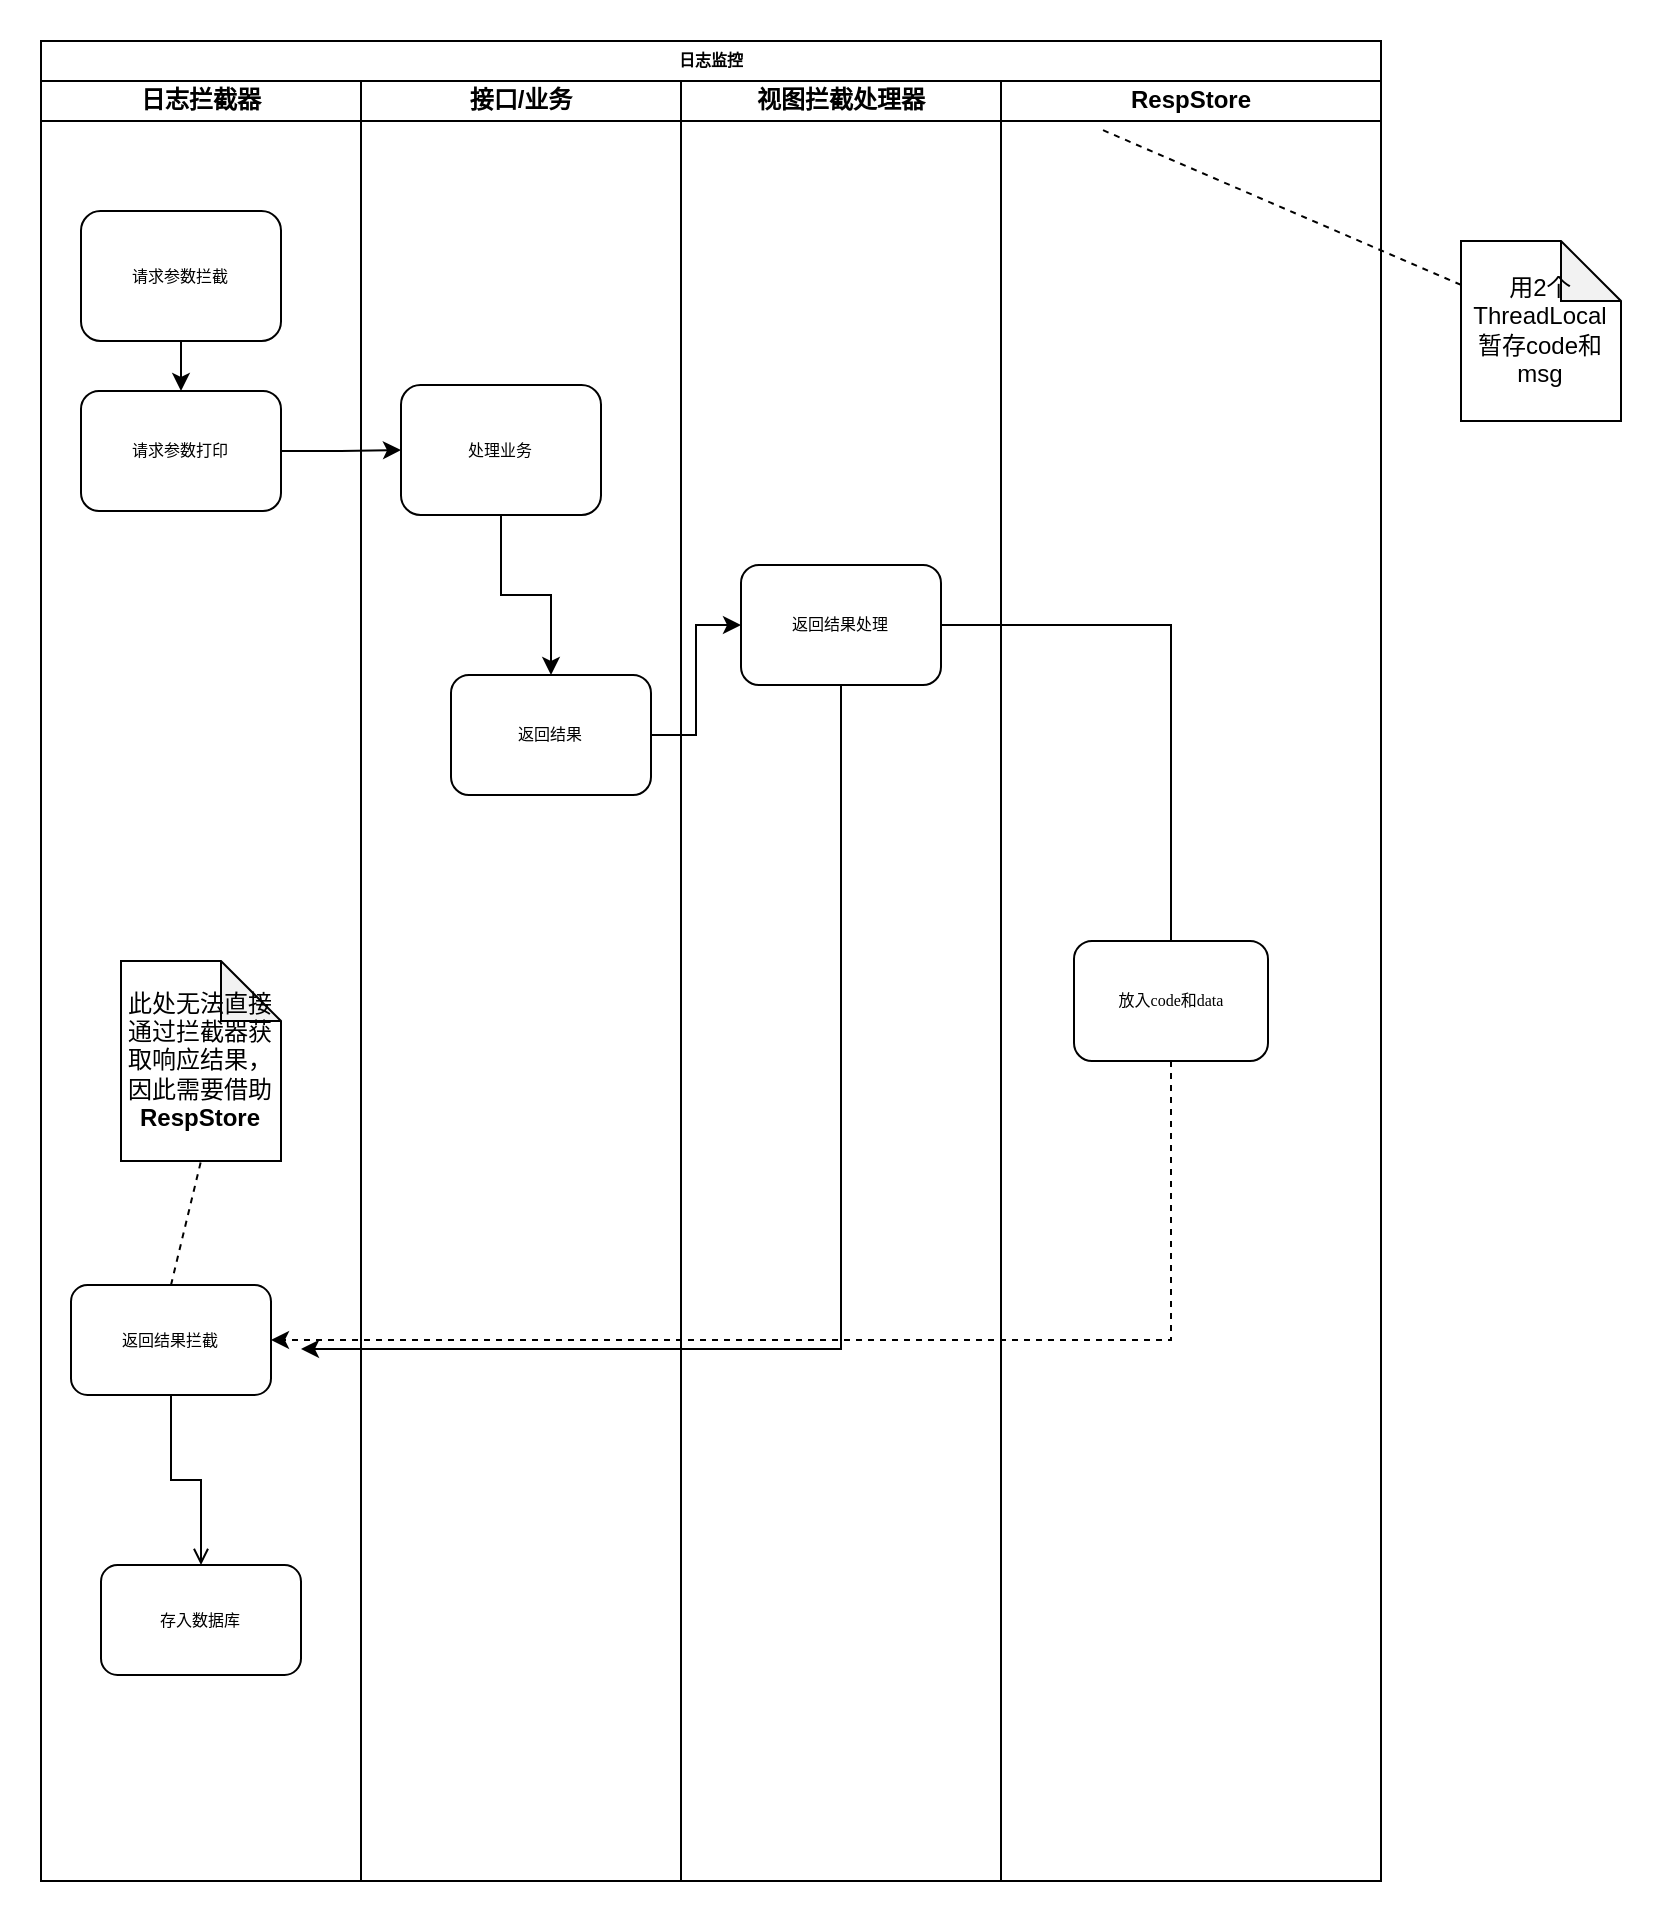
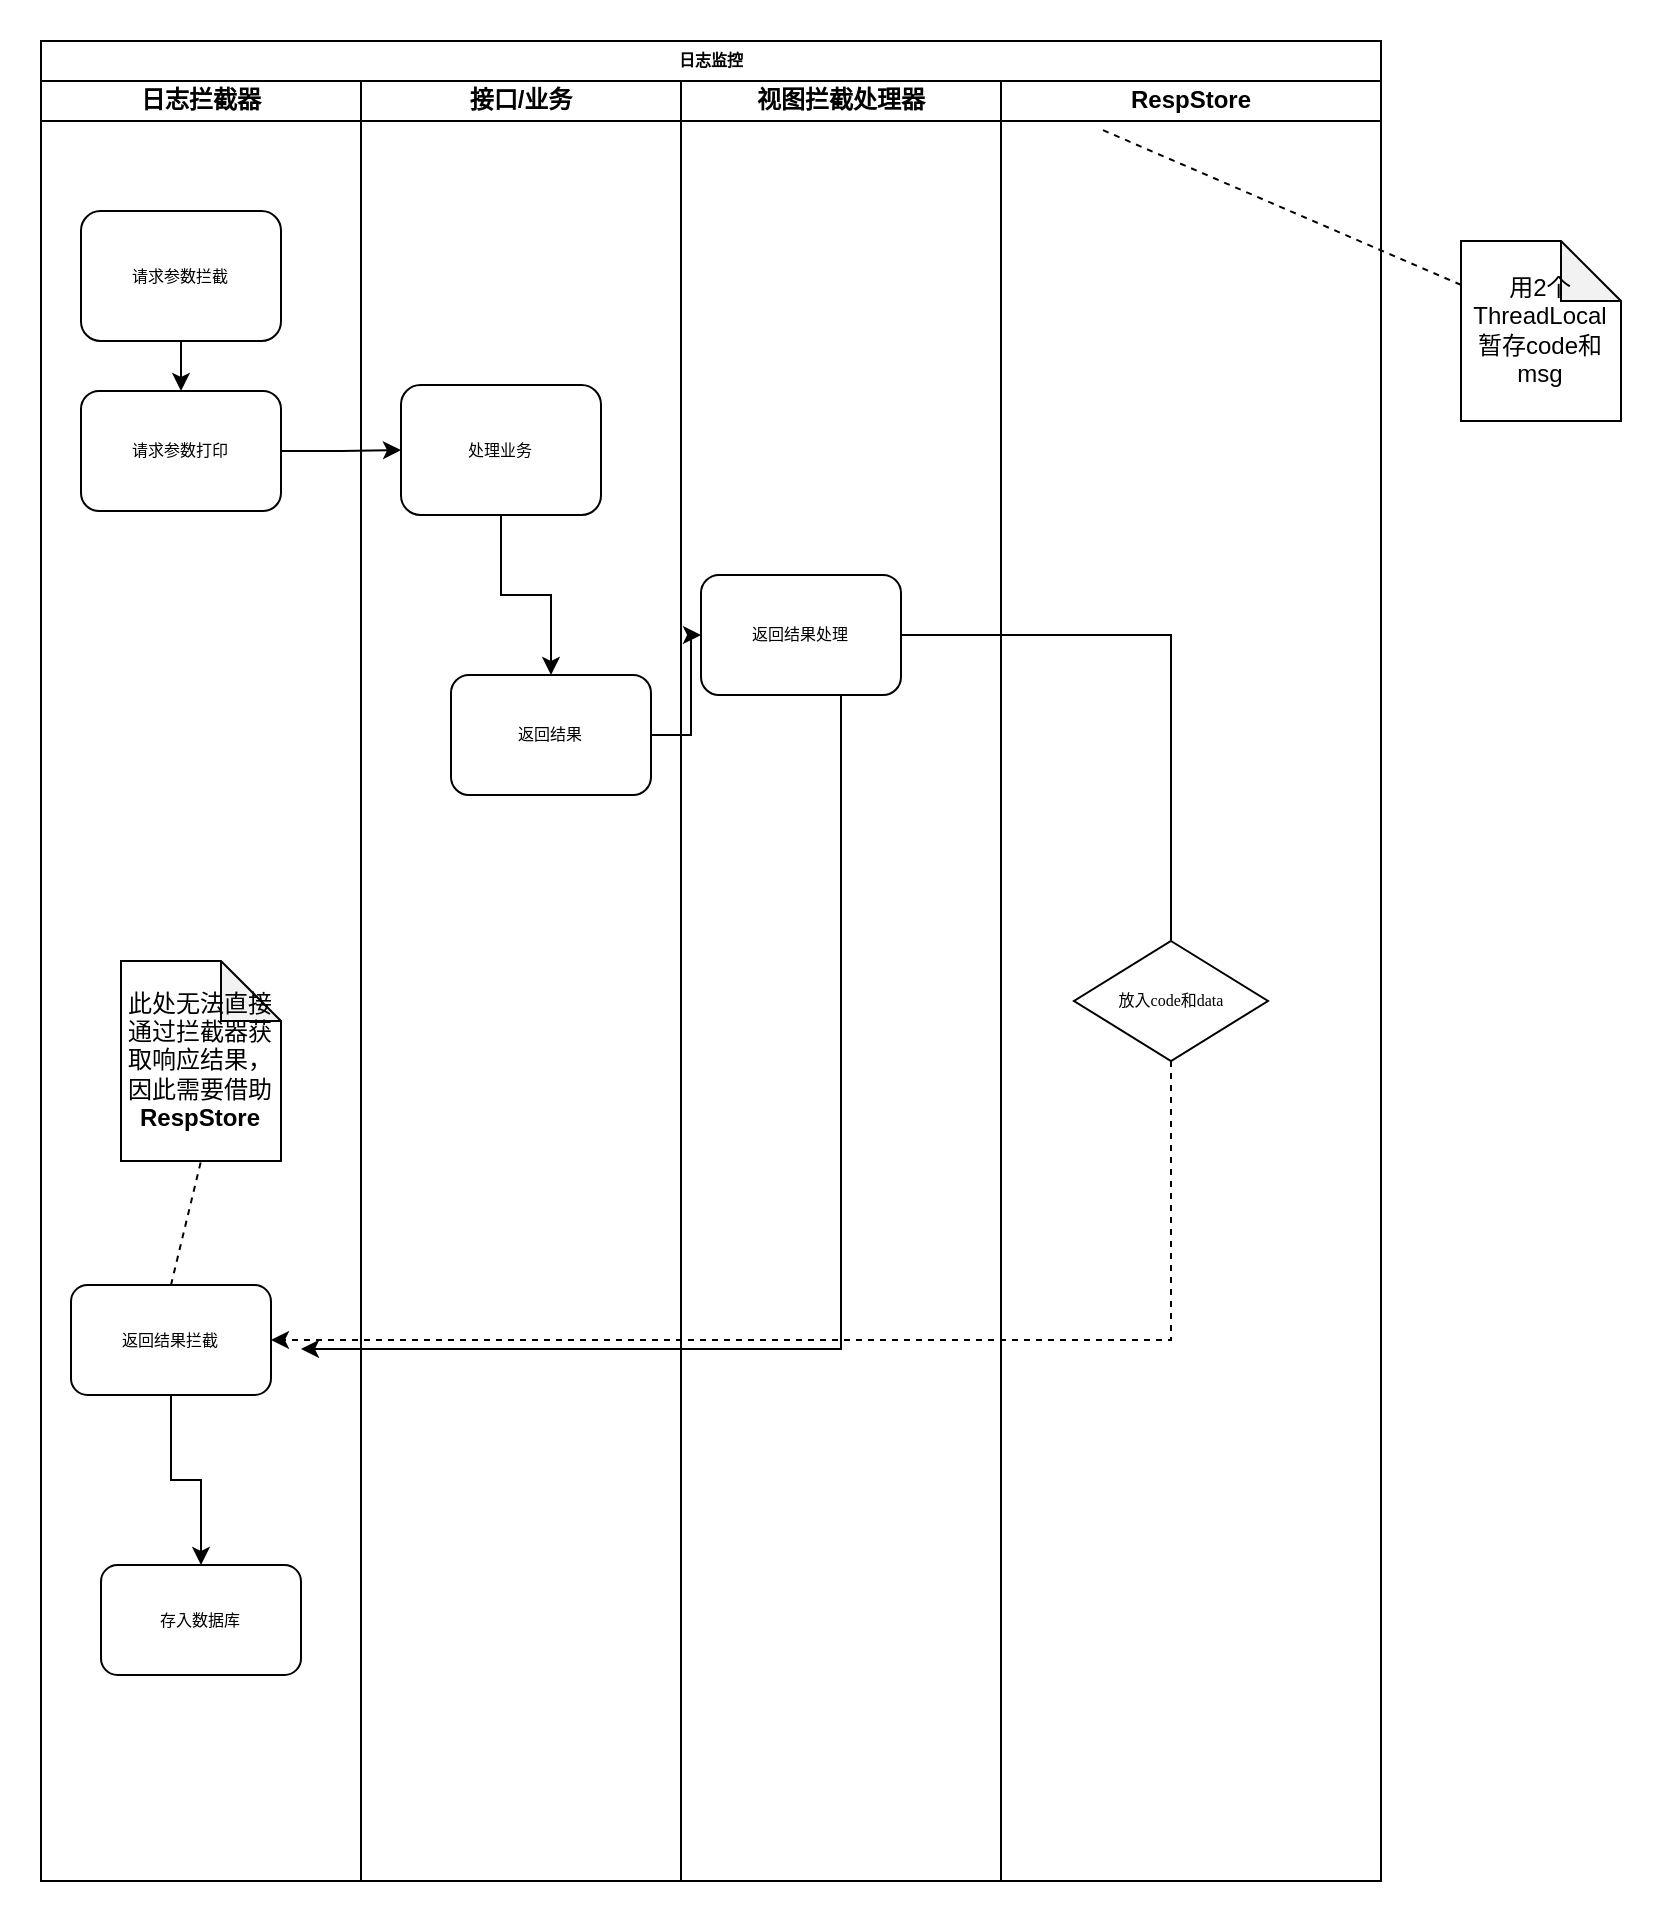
node "返回结果处理": moved (841, 625) -> (801, 635)
node "放入code和data": shape rounded rectangle -> diamond
edge "返回结果拦截" -> "存入数据库": arrowhead open -> classic
